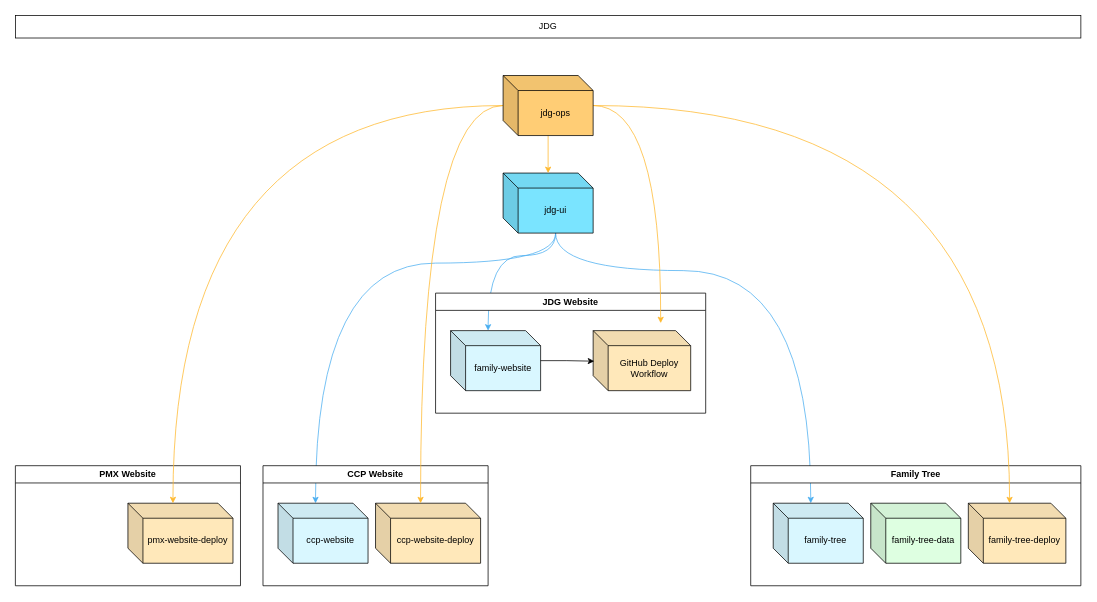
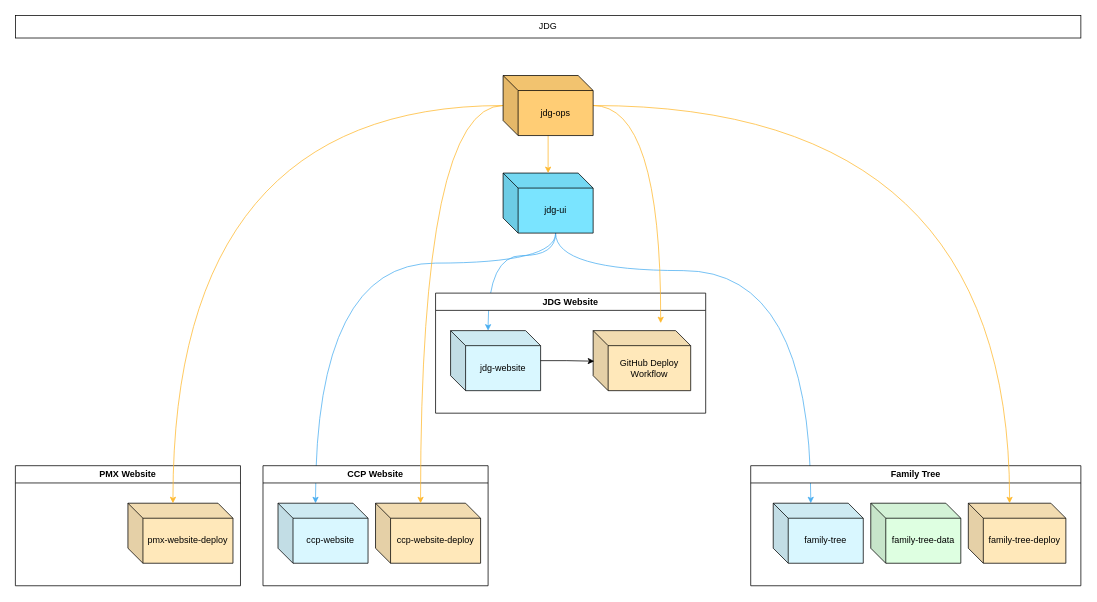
node "family-website": label "family-website" -> "jdg-website"
